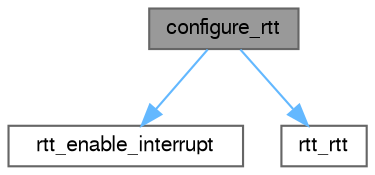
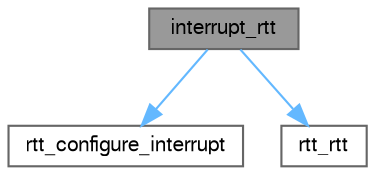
node "configure_rtt": label "configure_rtt" -> "interrupt_rtt"
node "rtt_enable_interrupt": label "rtt_enable_interrupt" -> "rtt_configure_interrupt"
